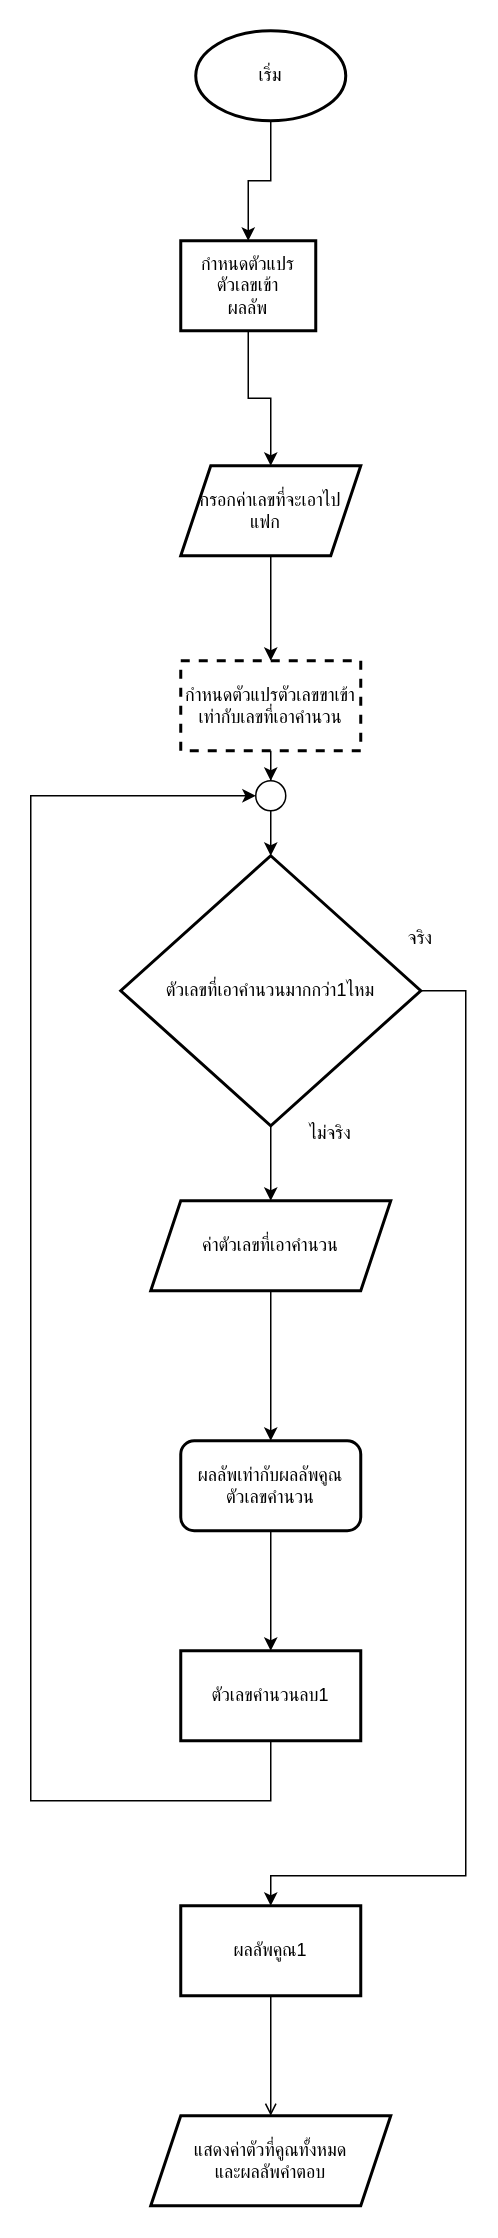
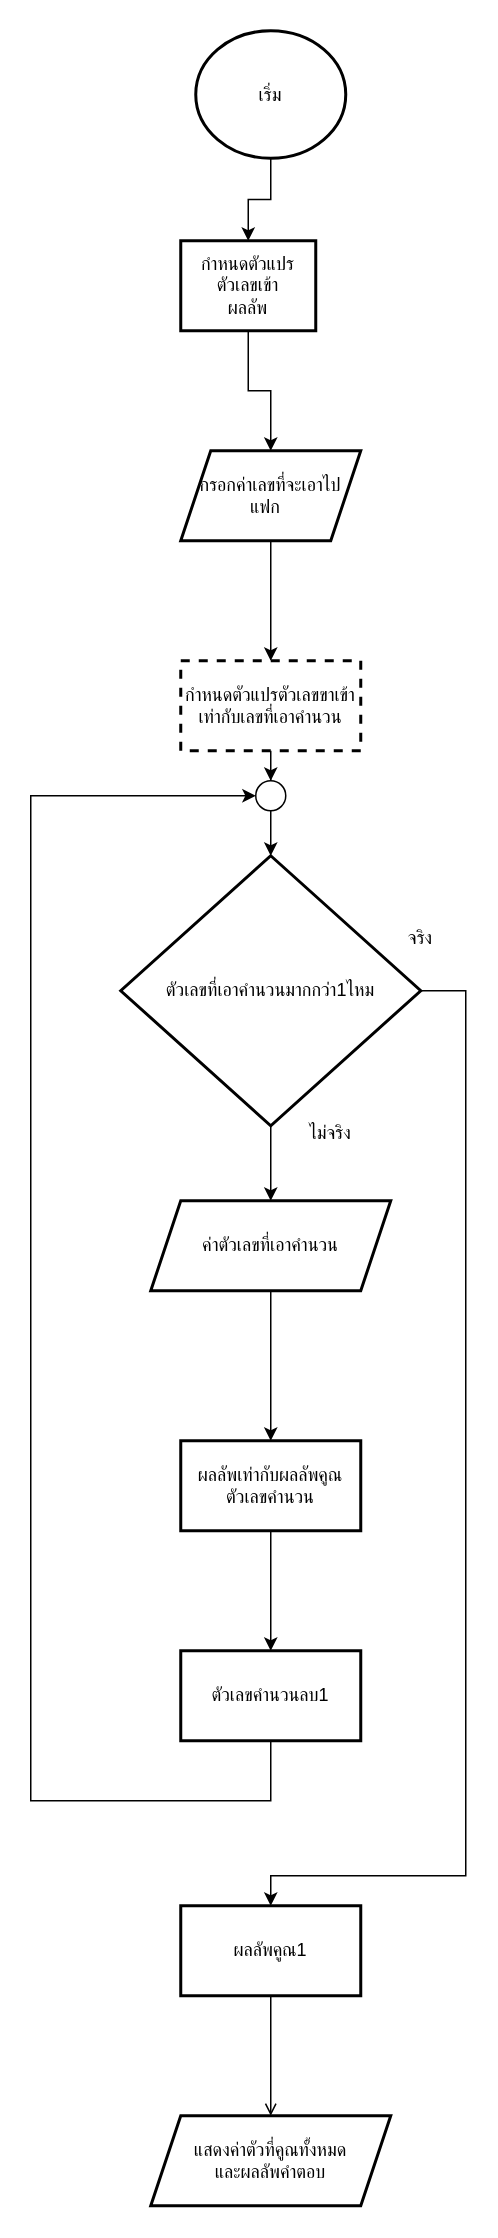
node "เริ่ม": size 150x90 -> 150x128
node "กรอกค่าเลขที่จะเอาไปแฟก": moved (271, 511) -> (271, 496)
node "ผลลัพเท่ากับผลลัพคูณตัวเลขคำนวน": shape rounded rectangle -> rectangle
